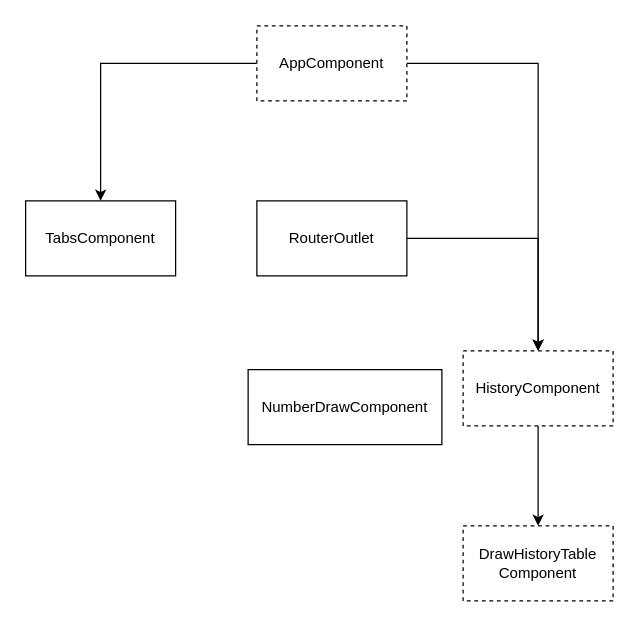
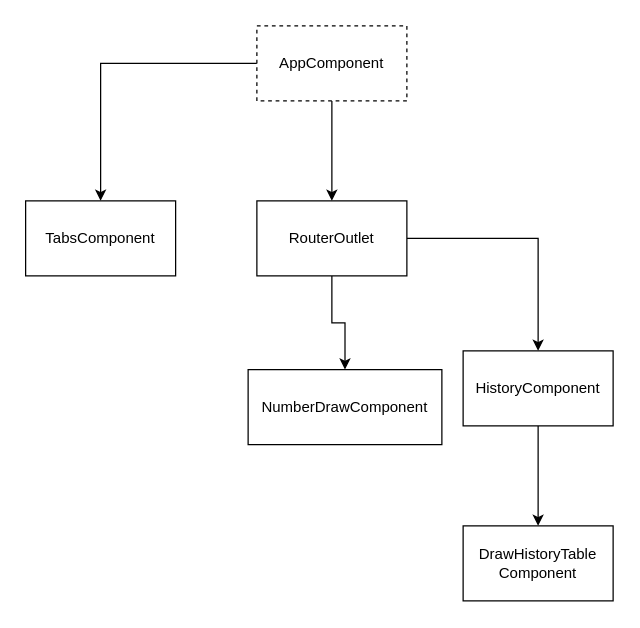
edge "AppComponent" -> "HistoryComponent": now "AppComponent" -> "RouterOutlet"
edge "RouterOutlet" -> "NumberDrawComponent": added
node "HistoryComponent": style dashed -> solid
node "DrawHistoryTable Component": style dashed -> solid
